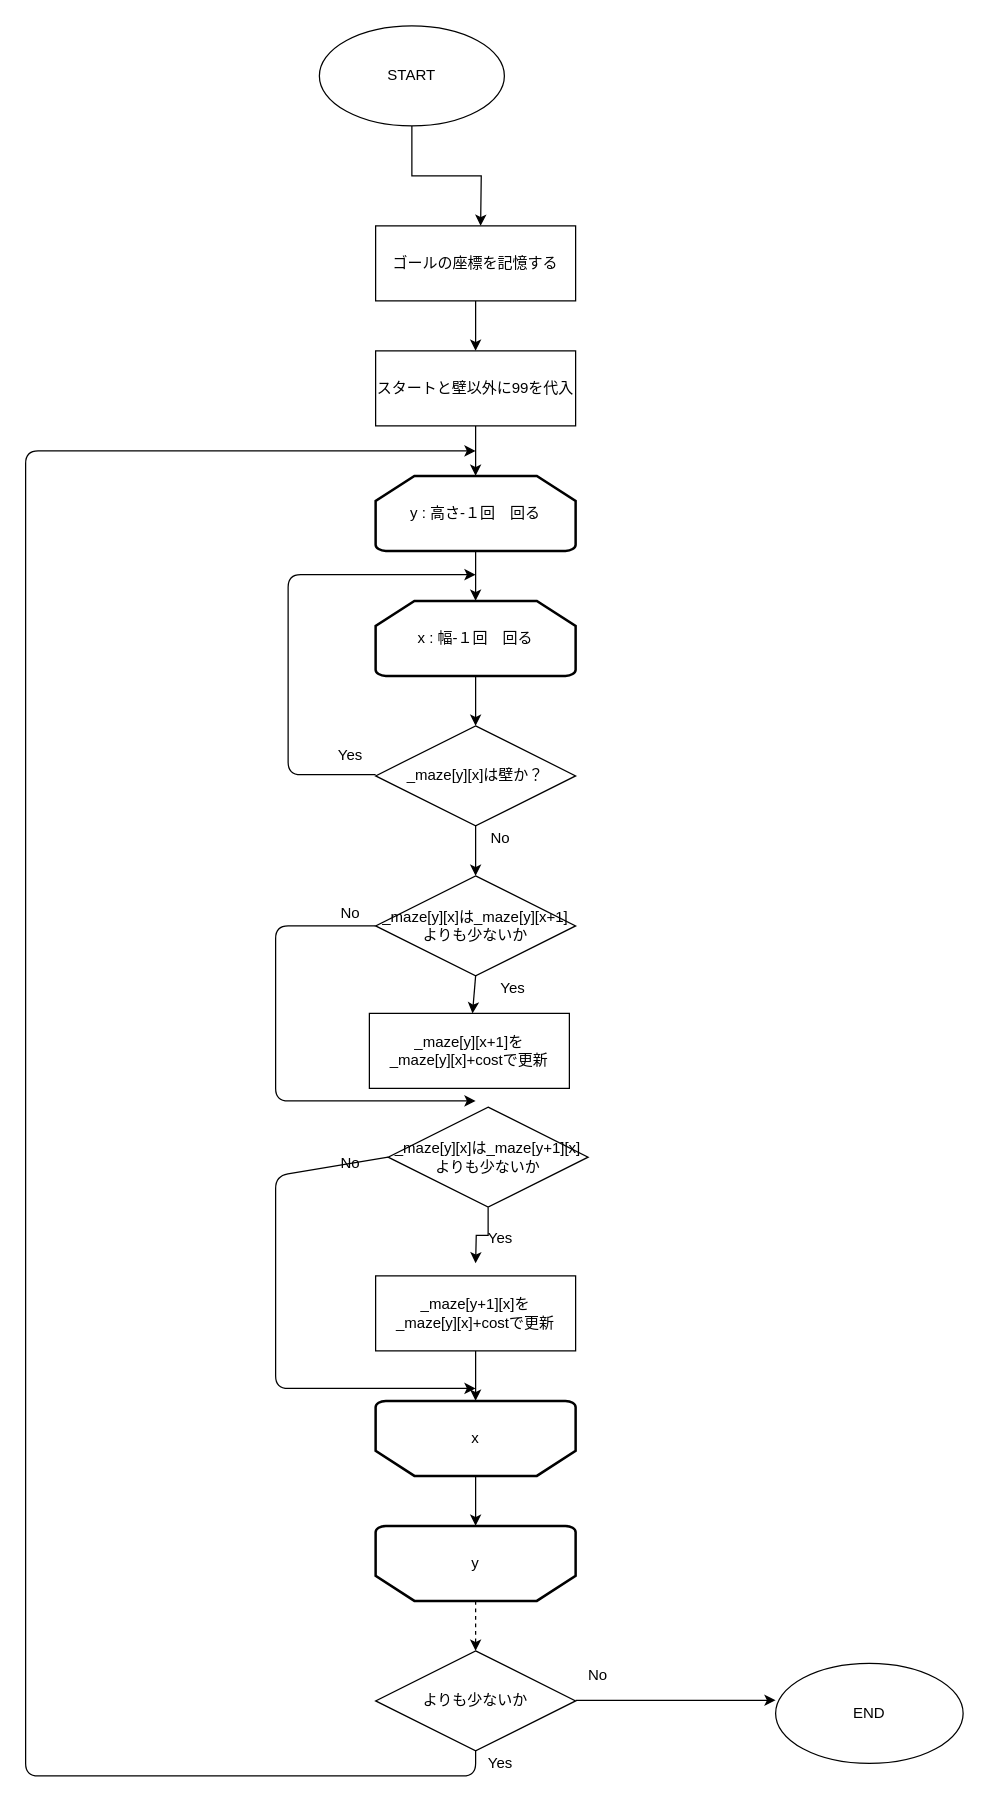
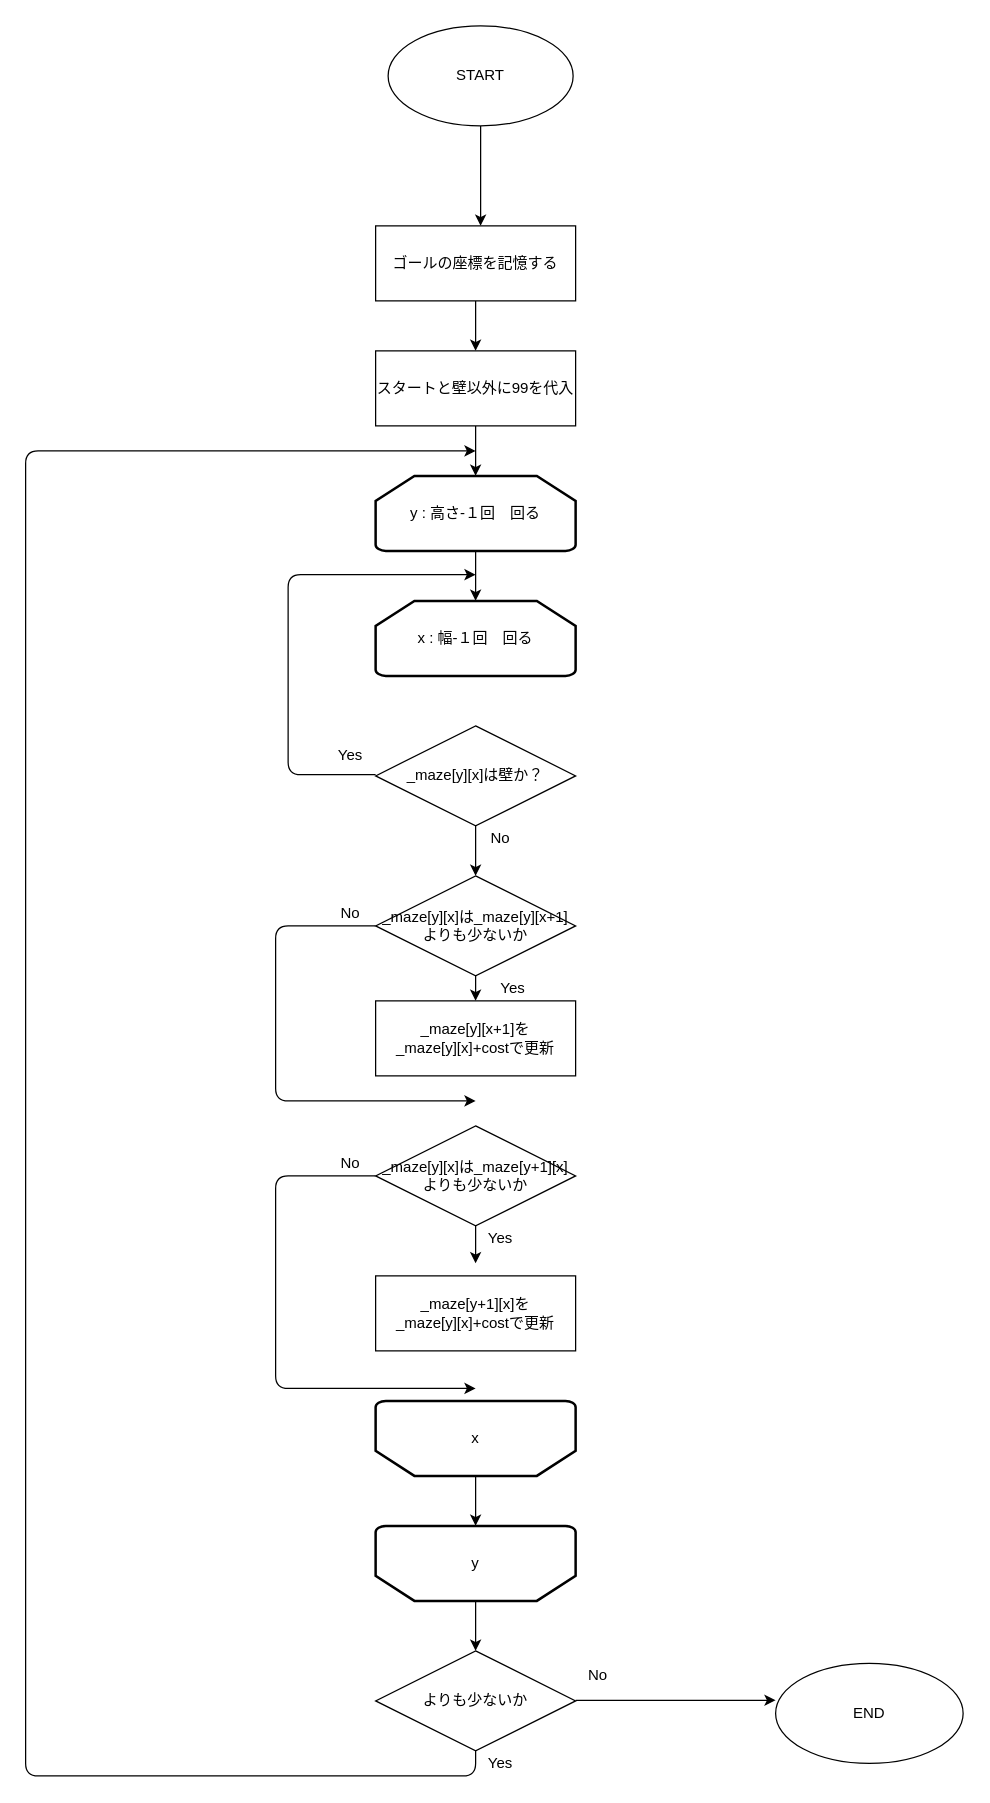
node "START": moved (412, 76) -> (481, 76)
edge "x : 幅-１回 回る" -> "_maze[y][x]は壁か？": removed
node "_maze[y][x+1]を _maze[y][x]+costで更新": moved (469, 1051) -> (476, 1038)
node "_maze[y][x]は_maze[y+1][x] よりも少ないか": moved (488, 1157) -> (476, 1176)
edge "_maze[y+1][x]を _maze[y][x]+costで更新" -> "x": removed
edge "y" -> "よりも少ないか": style dashed -> solid
